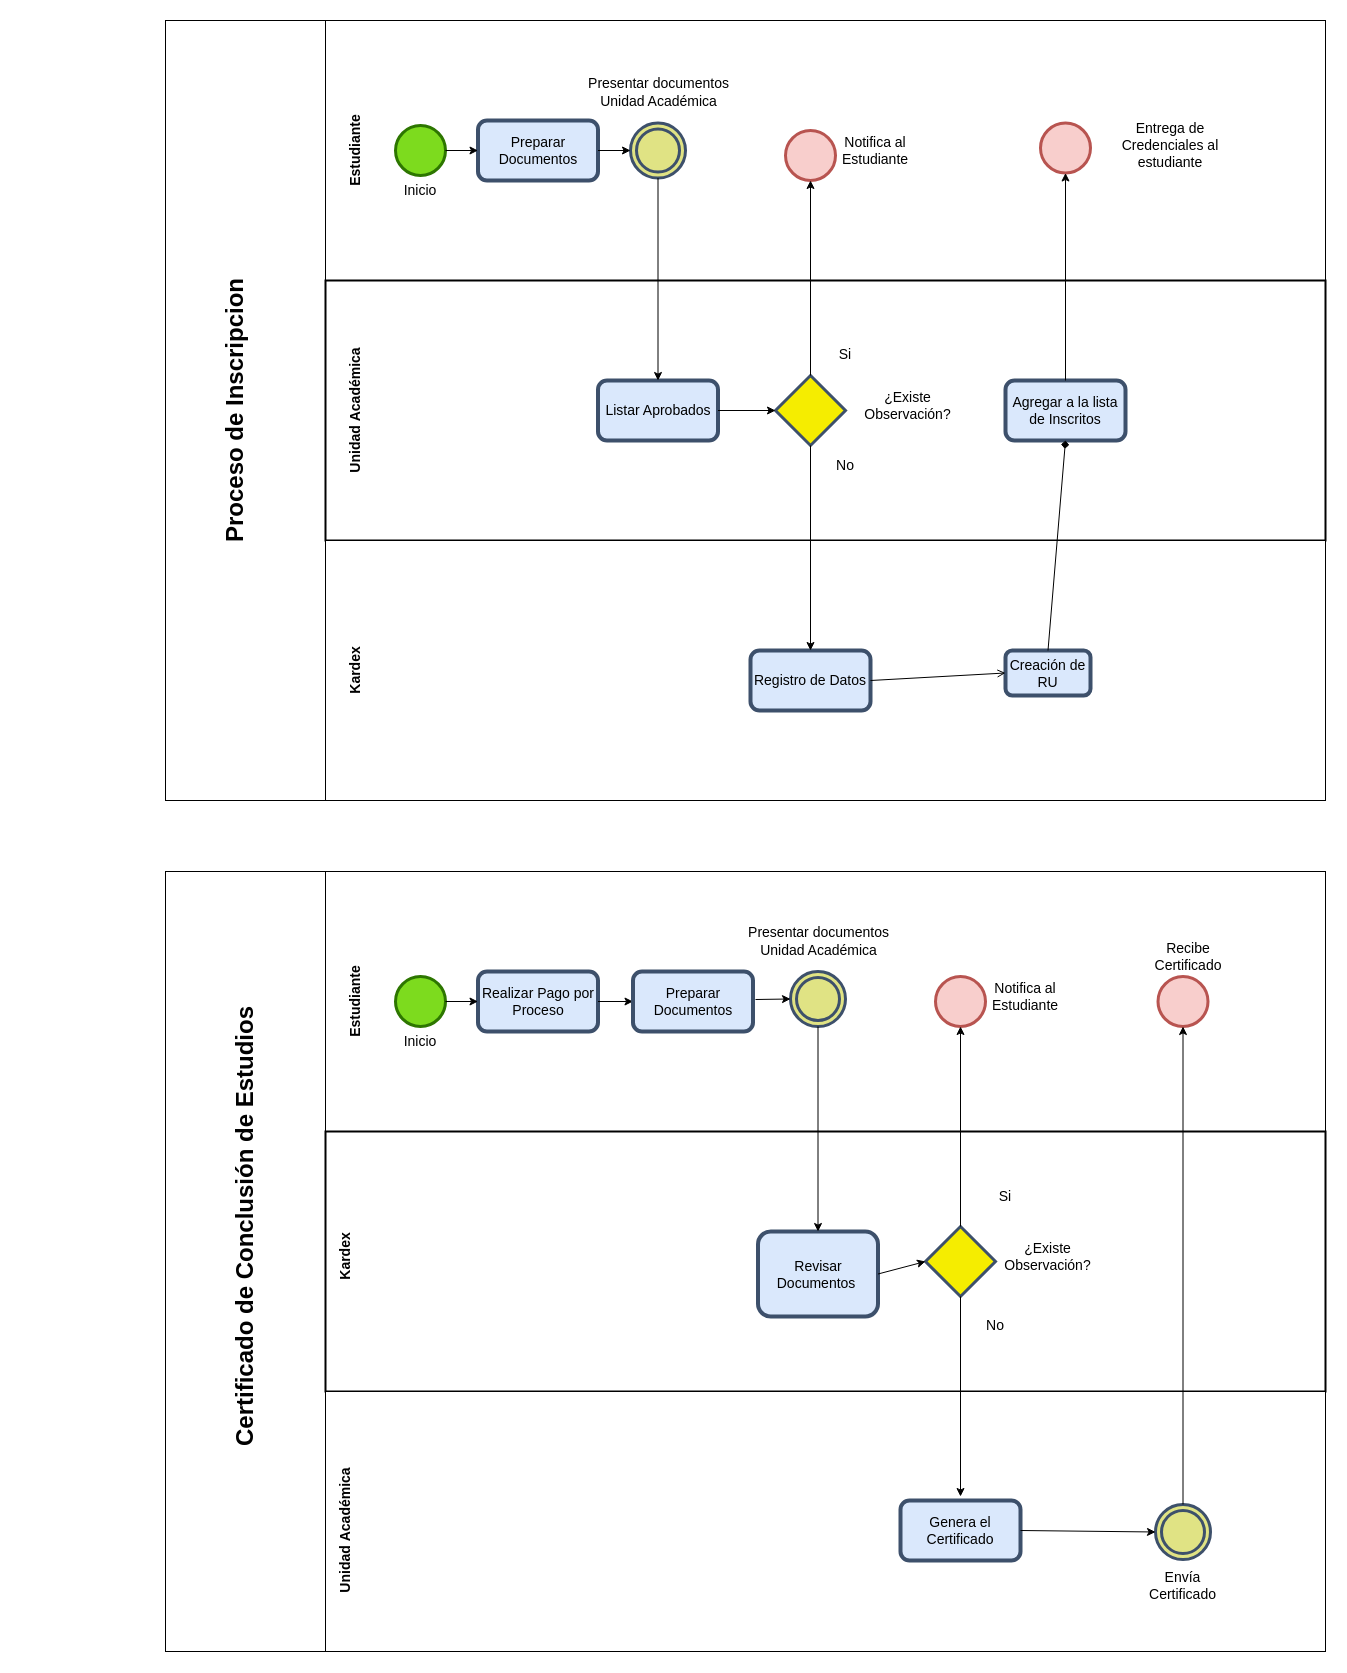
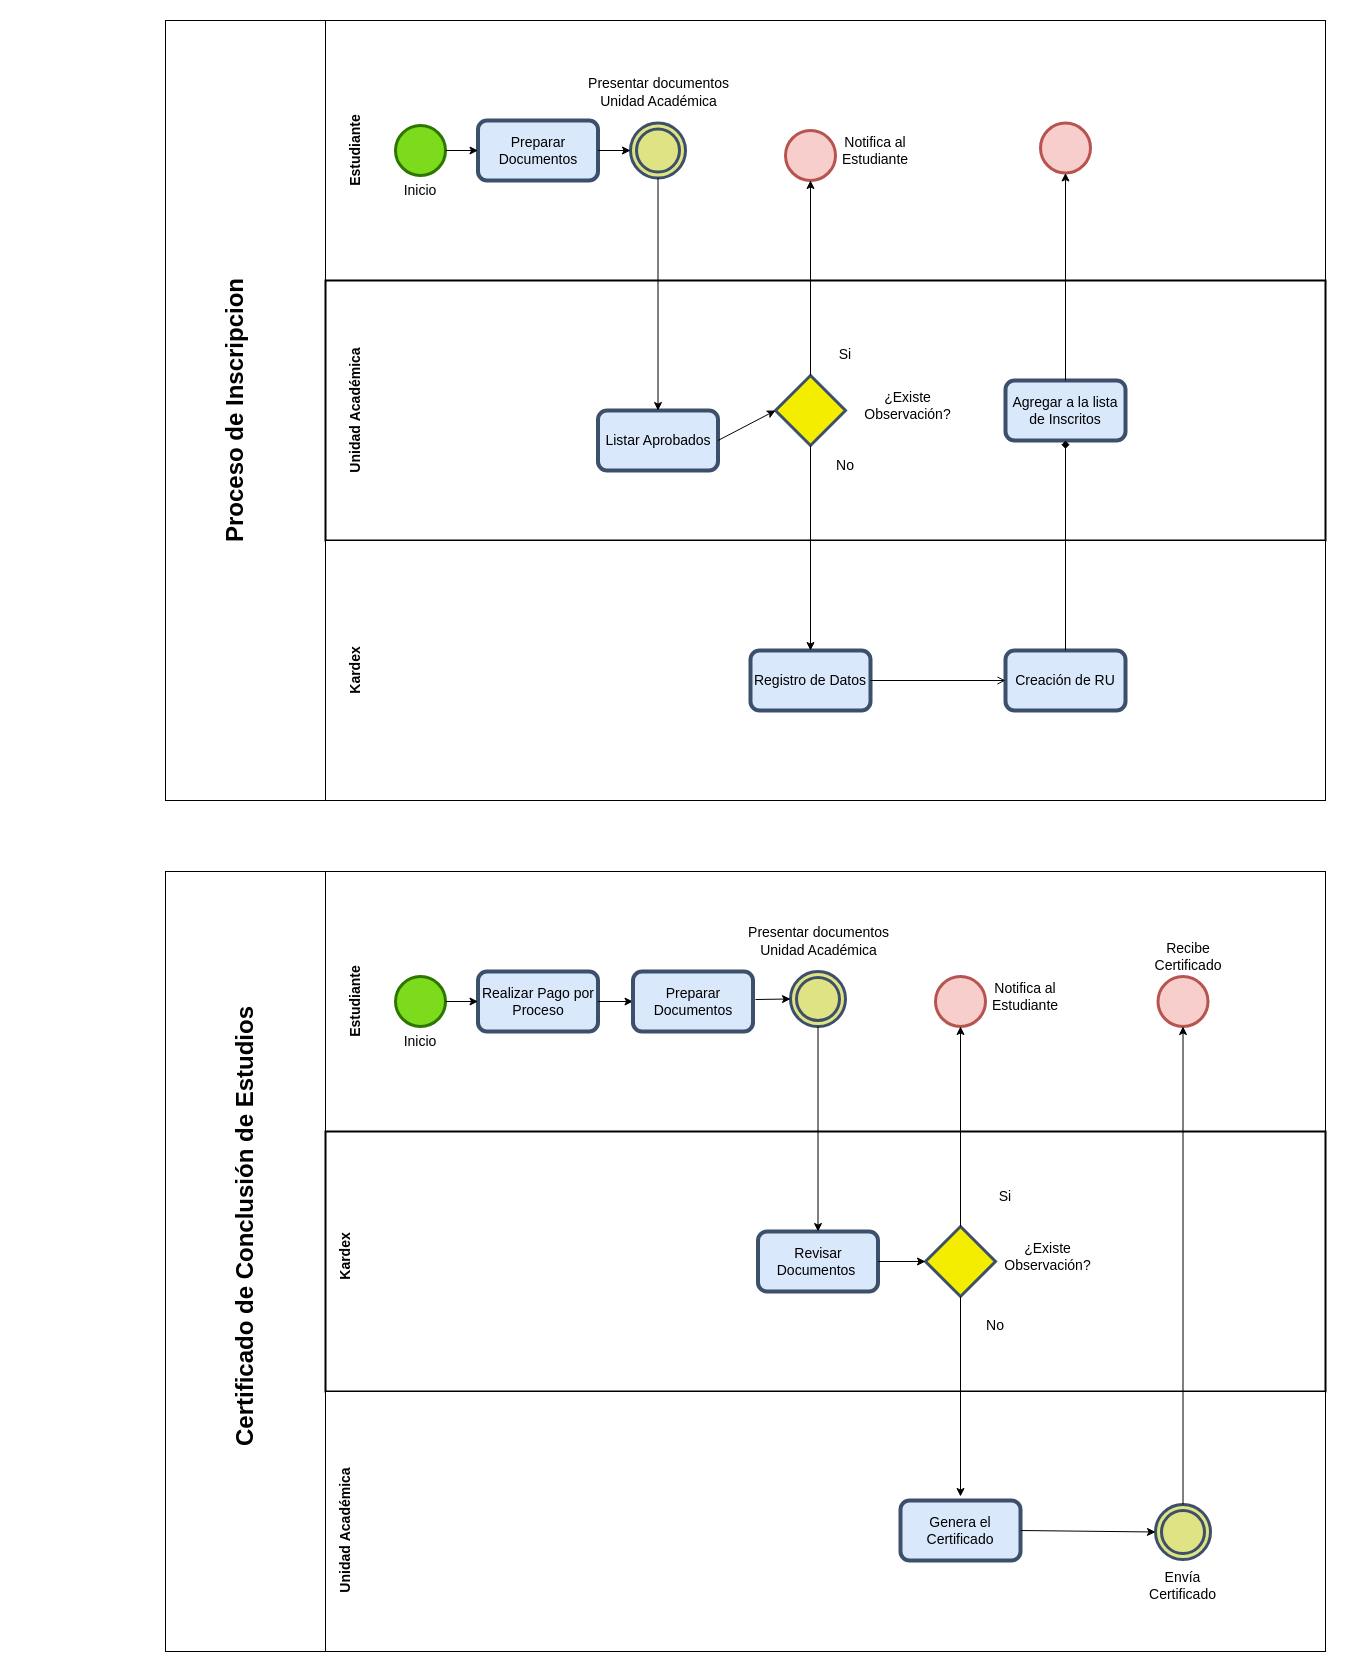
node "Entrega de Credenciales al estudiante": removed
node "Listar Aprobados": moved (658, 411) -> (658, 441)
node "Creación de RU": size 85x45 -> 120x60
node "Revisar Documentos": size 120x85 -> 120x60
